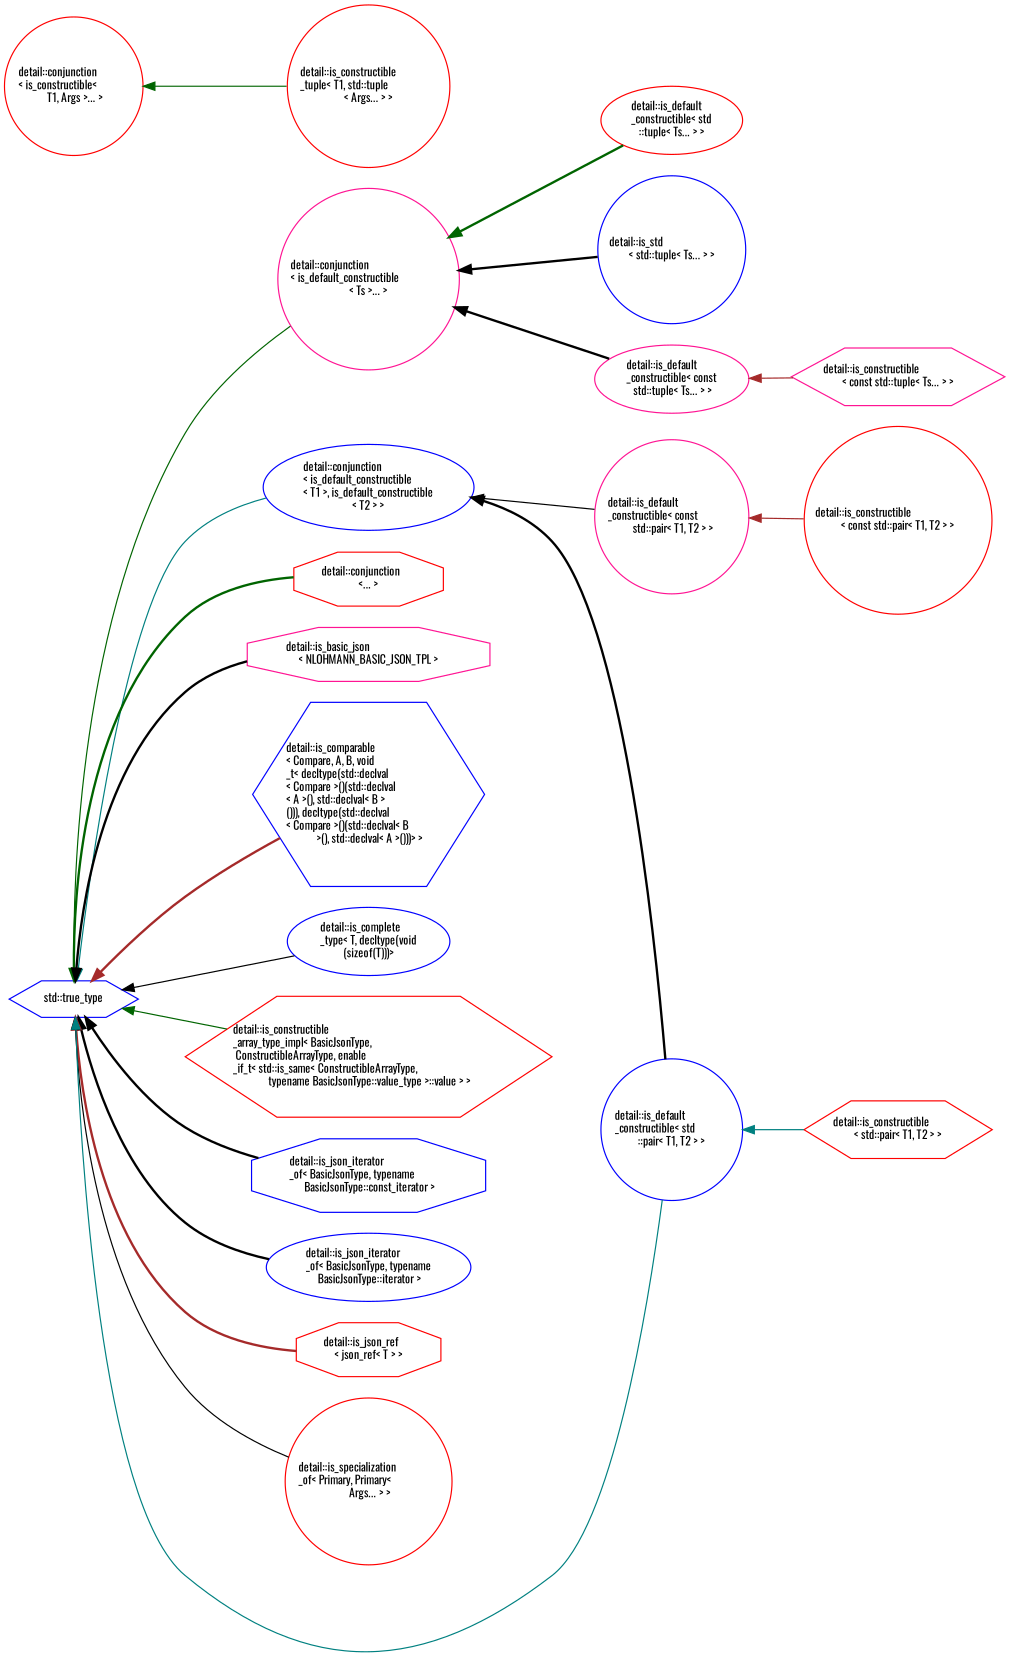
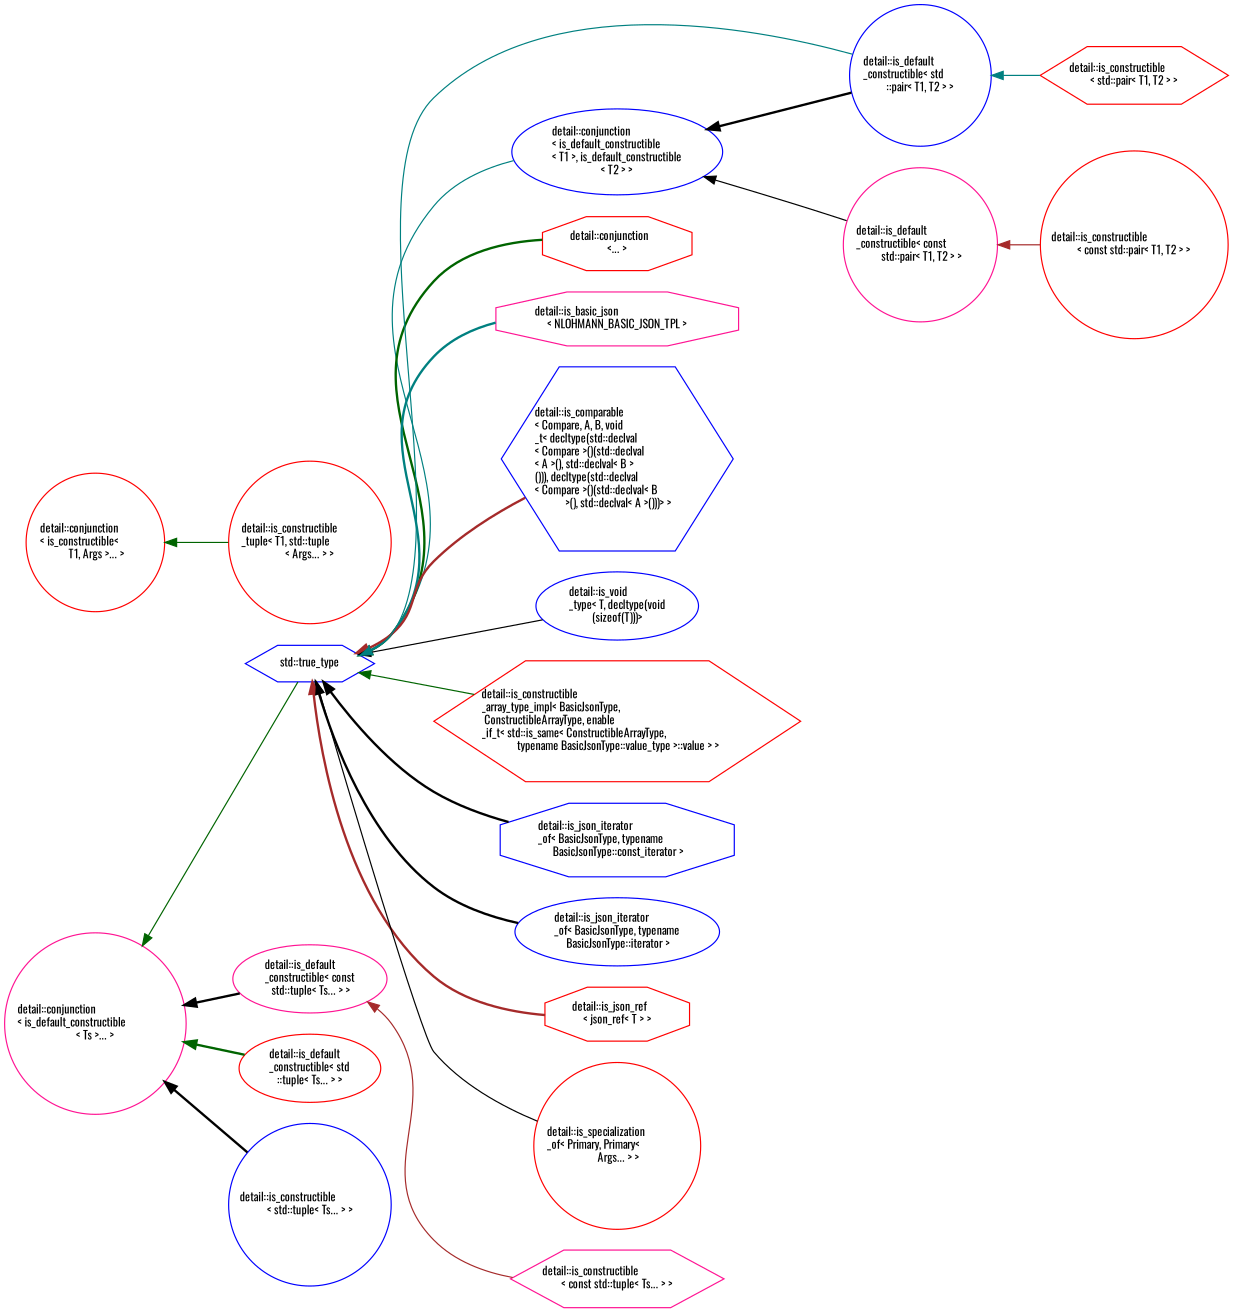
node "detail::is_std < std::tuple< Ts... > >": label "detail::is_std < std::tuple< Ts... > >" -> "detail::is_constructible < std::tuple< Ts... > >"
edge "detail::conjunction < is_default_constructible < Ts >... >" -> "std::true_type": reversed
edge "detail::is_basic_json < NLOHMANN_BASIC_JSON_TPL >" -> "std::true_type": color black -> teal
node "detail::is_complete _type< T, decltype(void (sizeof(T)))>": label "detail::is_complete _type< T, decltype(void (sizeof(T)))>" -> "detail::is_void _type< T, decltype(void (sizeof(T)))>"
